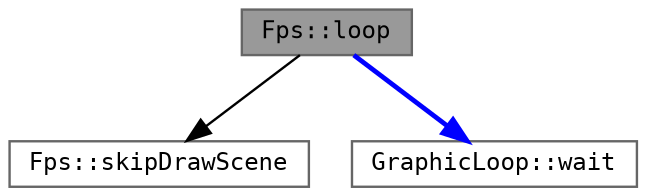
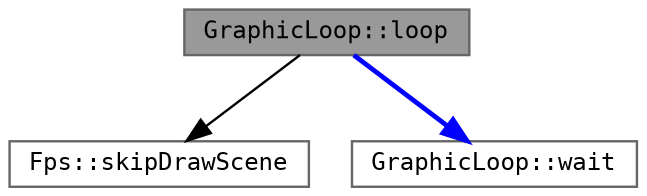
node "Fps::loop": label "Fps::loop" -> "GraphicLoop::loop"
